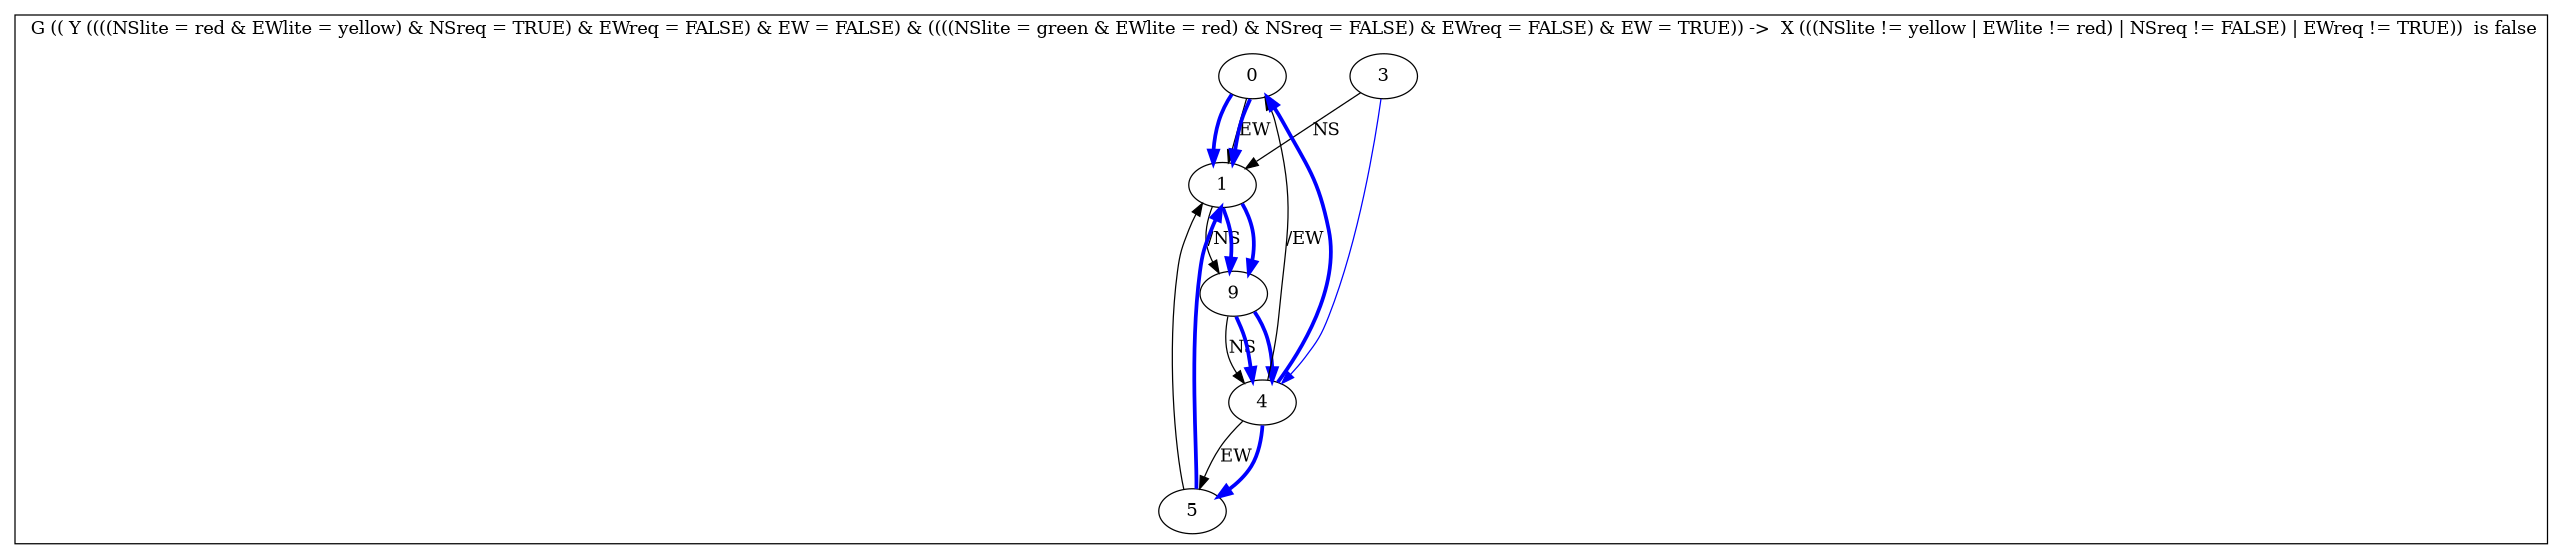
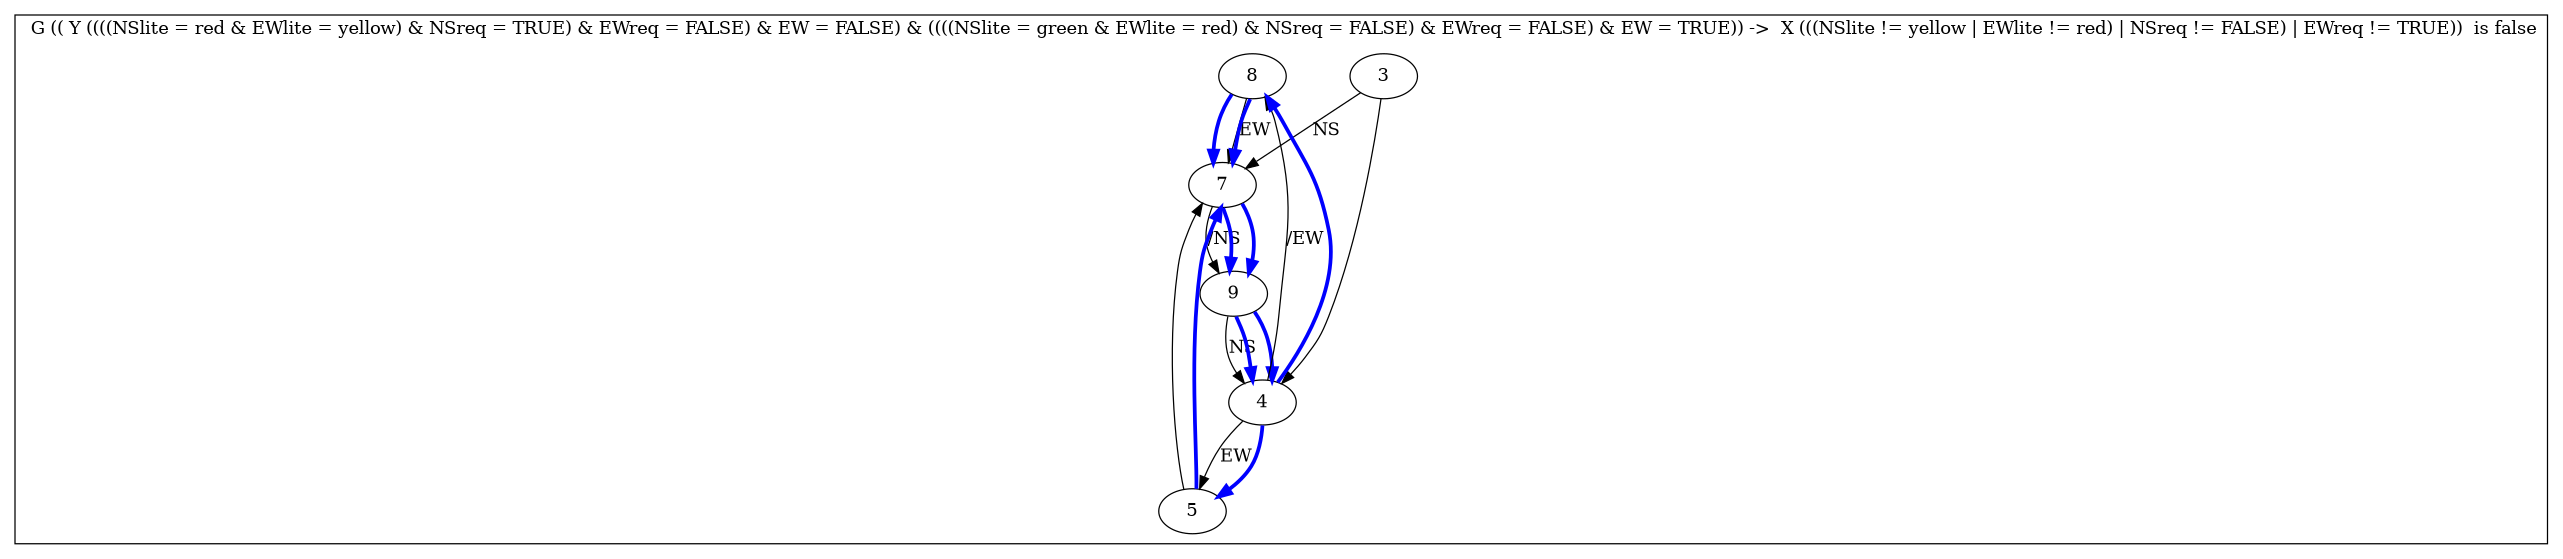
node "0": label "0" -> "8"
node "1": label "1" -> "7"
edge "3" -> "4": color blue -> black
